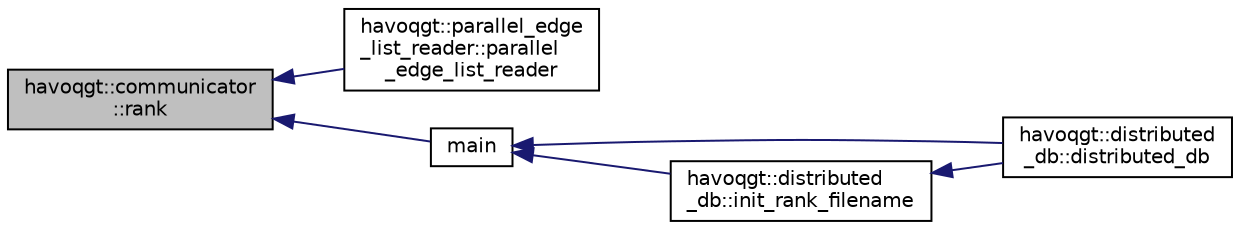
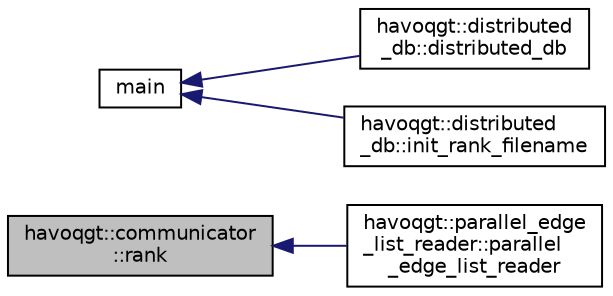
edge "main" -> "havoqgt::communicator ::rank": removed
edge "havoqgt::distributed _db::distributed_db" -> "havoqgt::distributed _db::init_rank_filename": removed
